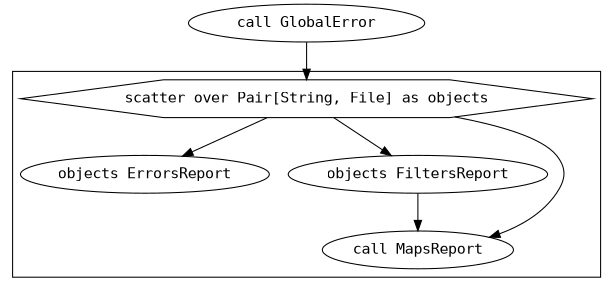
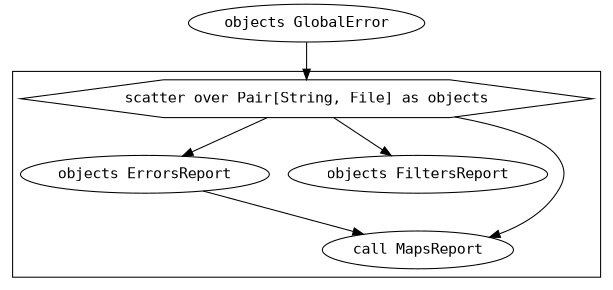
node "call GlobalError": label "call GlobalError" -> "objects GlobalError"
edge "objects FiltersReport" -> "call MapsReport": now "objects ErrorsReport" -> "call MapsReport"
